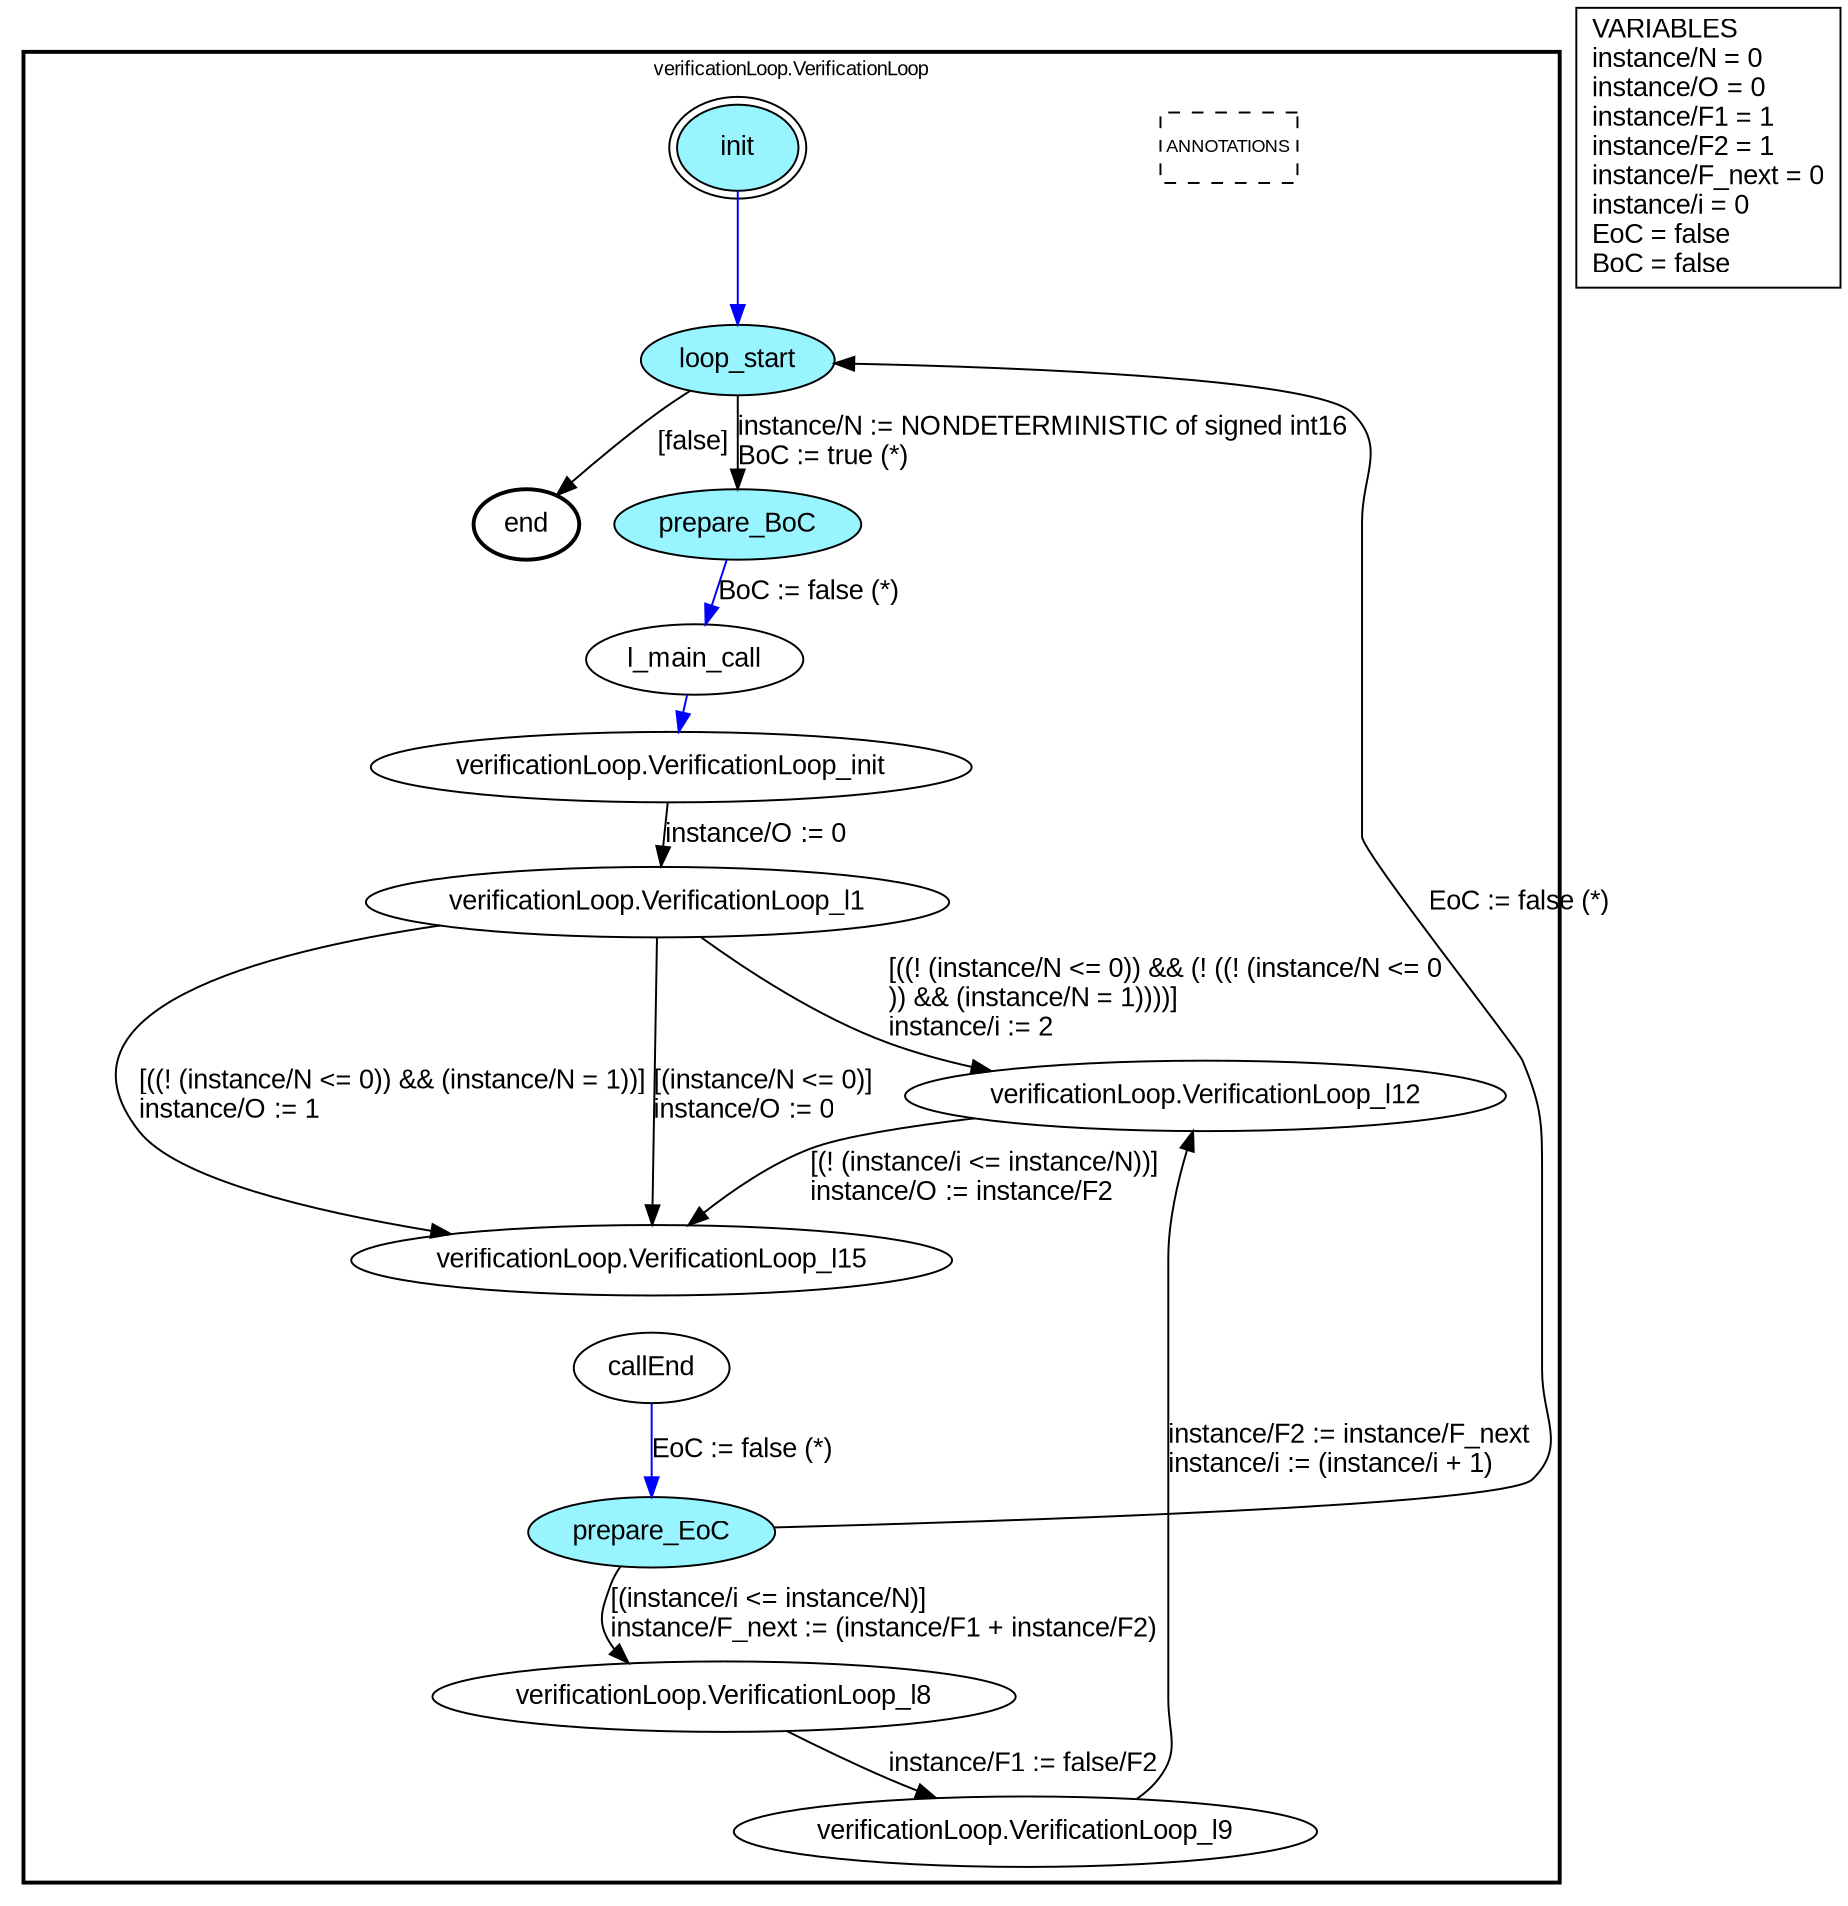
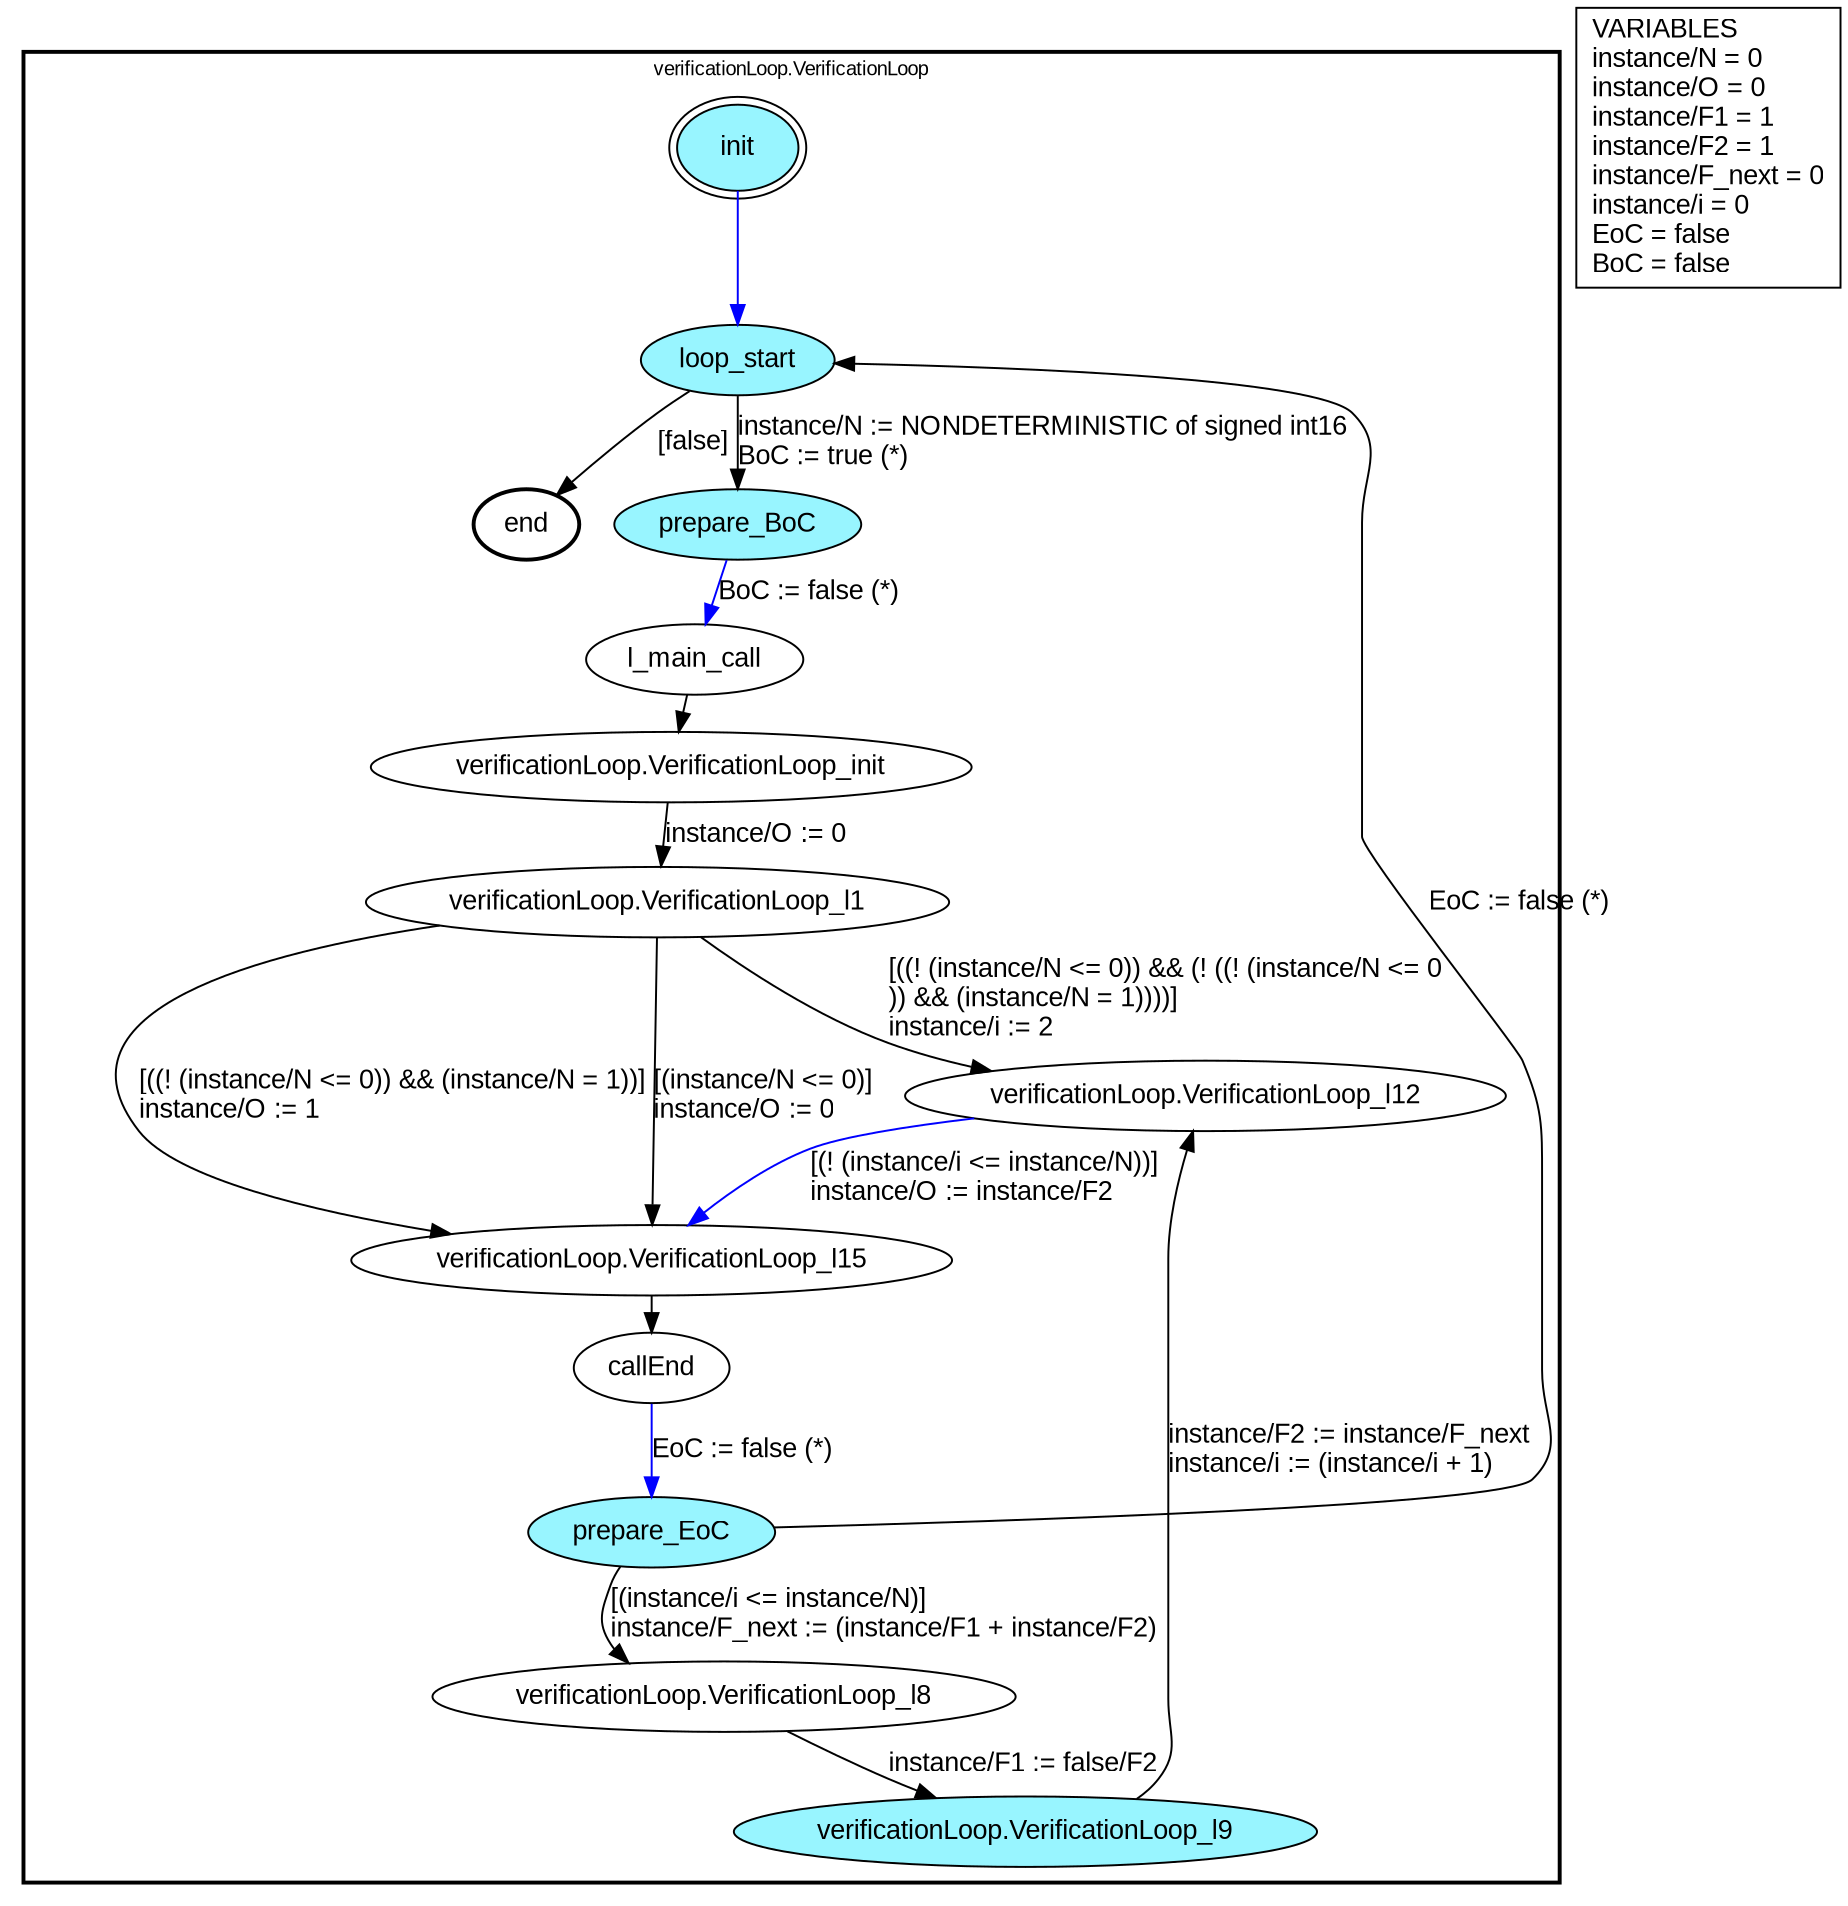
node "ANNOTATIONS": removed
edge "l_main_call" -> "verificationLoop.VerificationLoop_init": color blue -> black
edge "verificationLoop.VerificationLoop_l12" -> "verificationLoop.VerificationLoop_l15": color black -> blue
edge "verificationLoop.VerificationLoop_l15" -> "callEnd": added
node "verificationLoop.VerificationLoop_l9": fillcolor white -> cadetblue1
